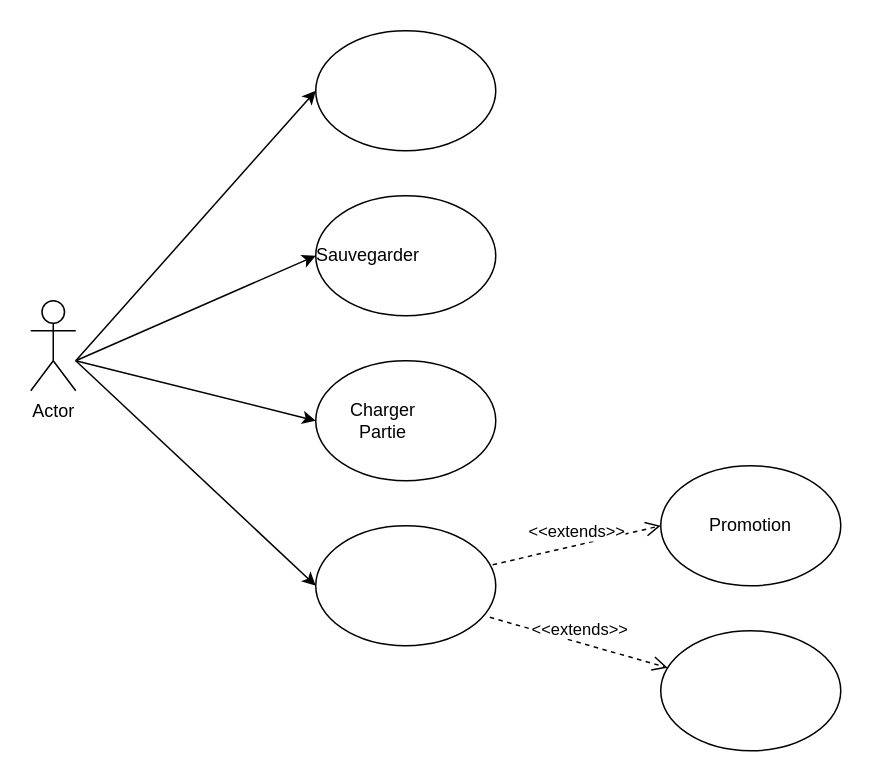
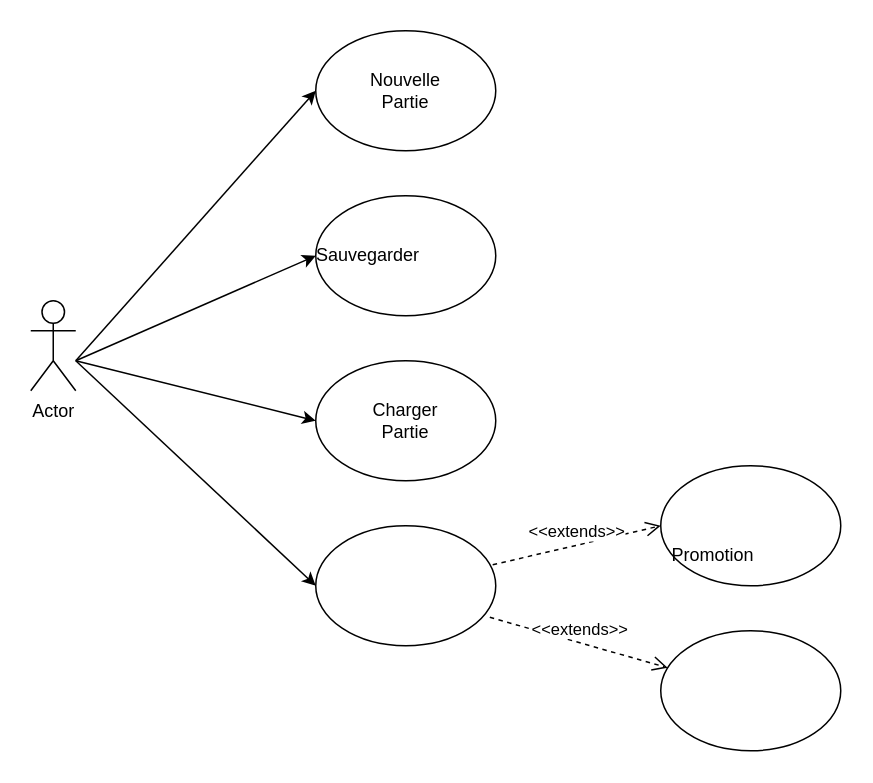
node "Nouvelle Partie": added
node "Charger Partie": moved (383, 421) -> (406, 421)
node "Promotion": moved (751, 526) -> (713, 556)
